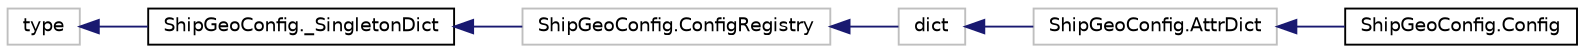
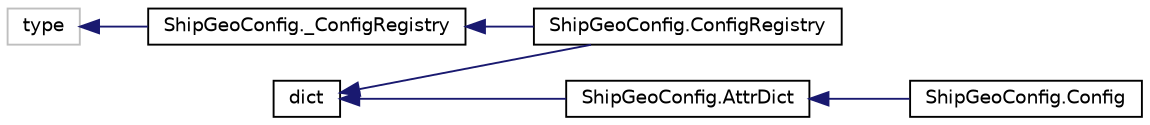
node "ShipGeoConfig._SingletonDict": label "ShipGeoConfig._SingletonDict" -> "ShipGeoConfig._ConfigRegistry"
node "ShipGeoConfig.ConfigRegistry": color grey75 -> black
edge "dict" -> "ShipGeoConfig.ConfigRegistry": reversed
node "dict": color grey75 -> black
node "ShipGeoConfig.AttrDict": color grey75 -> black
